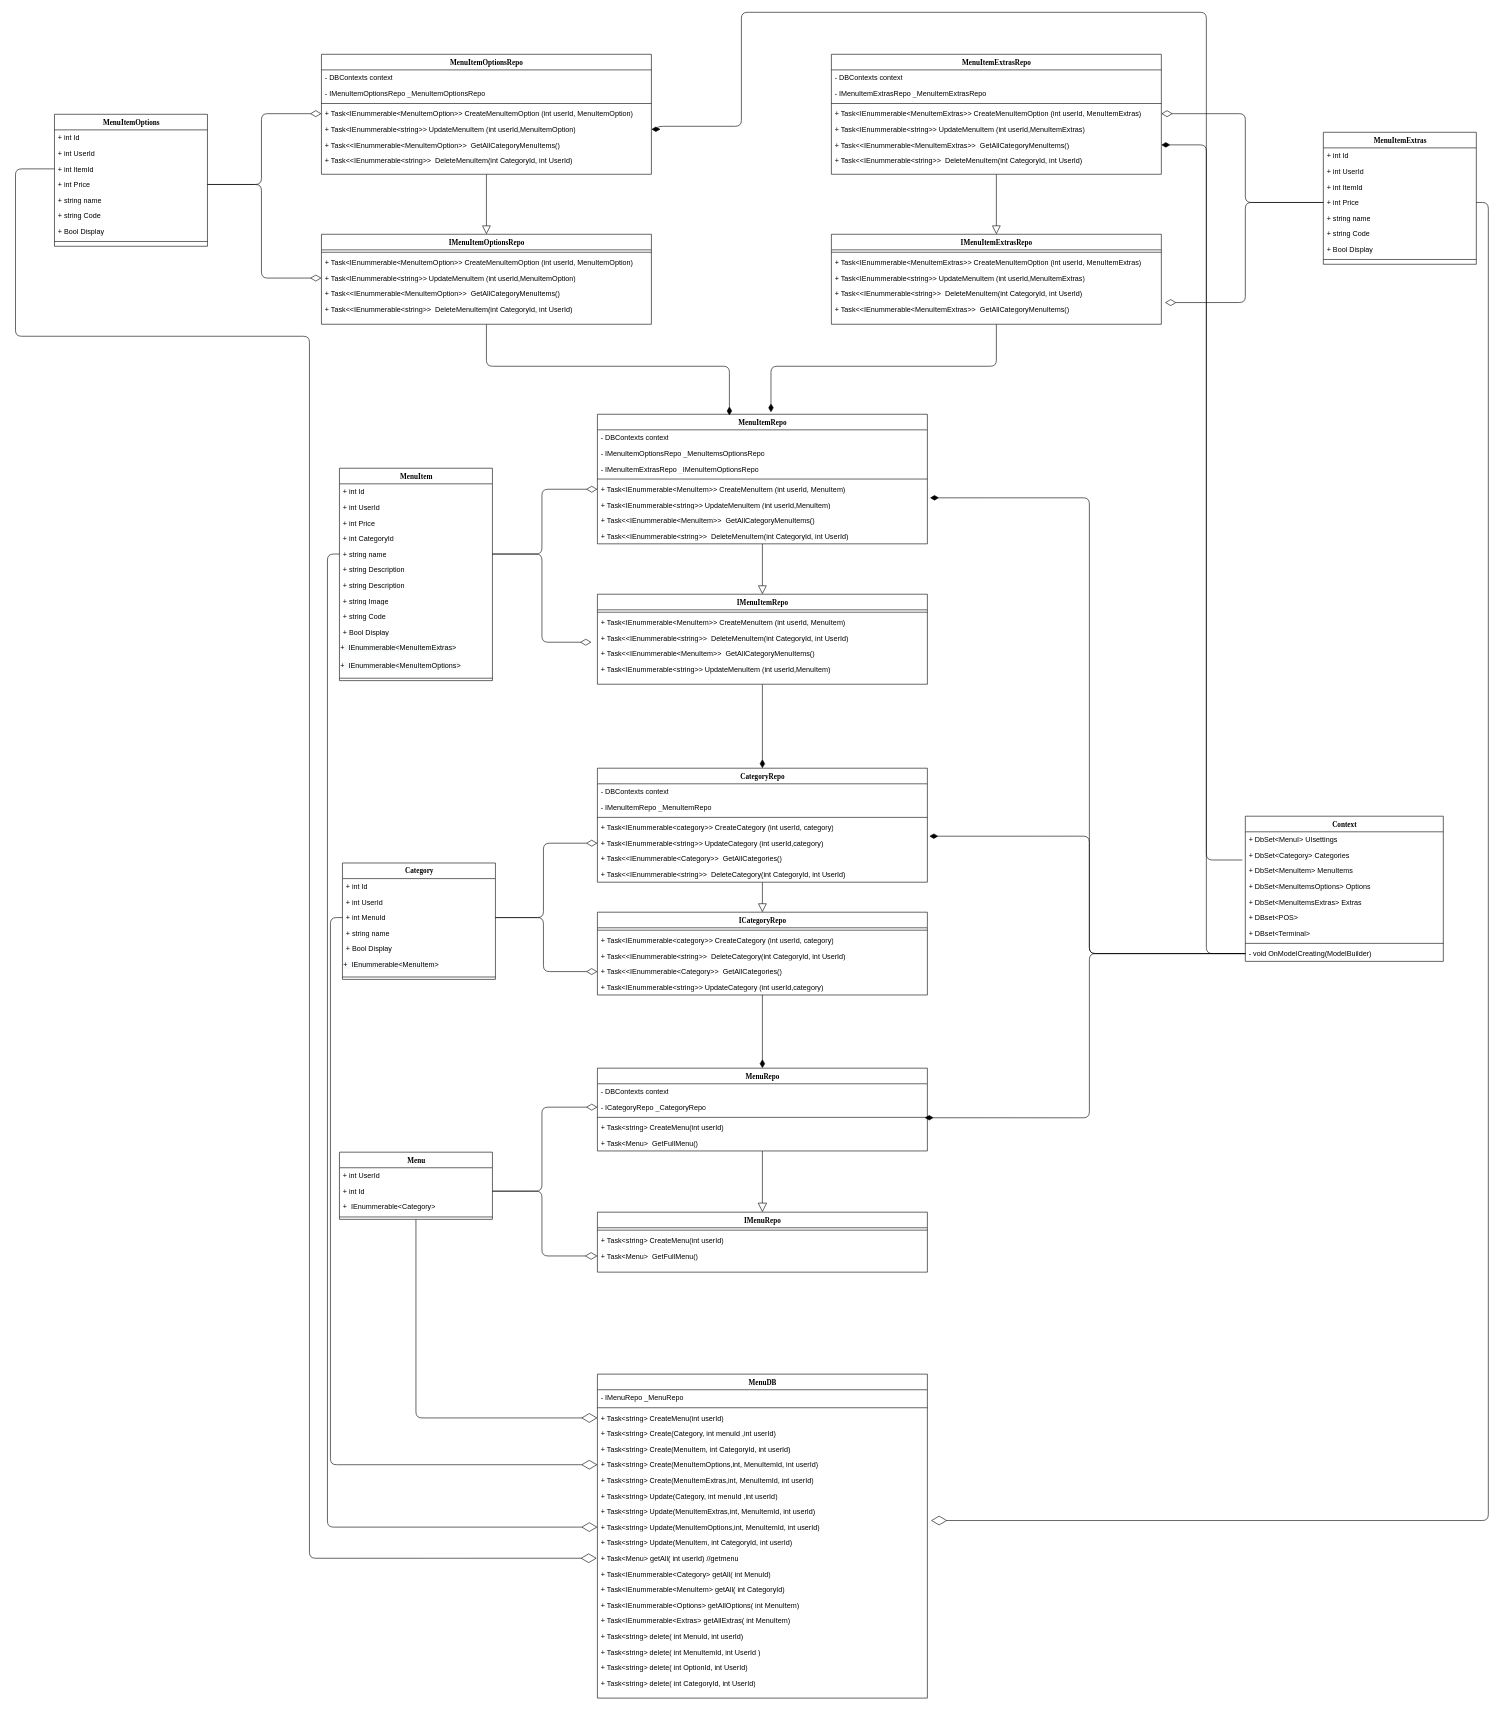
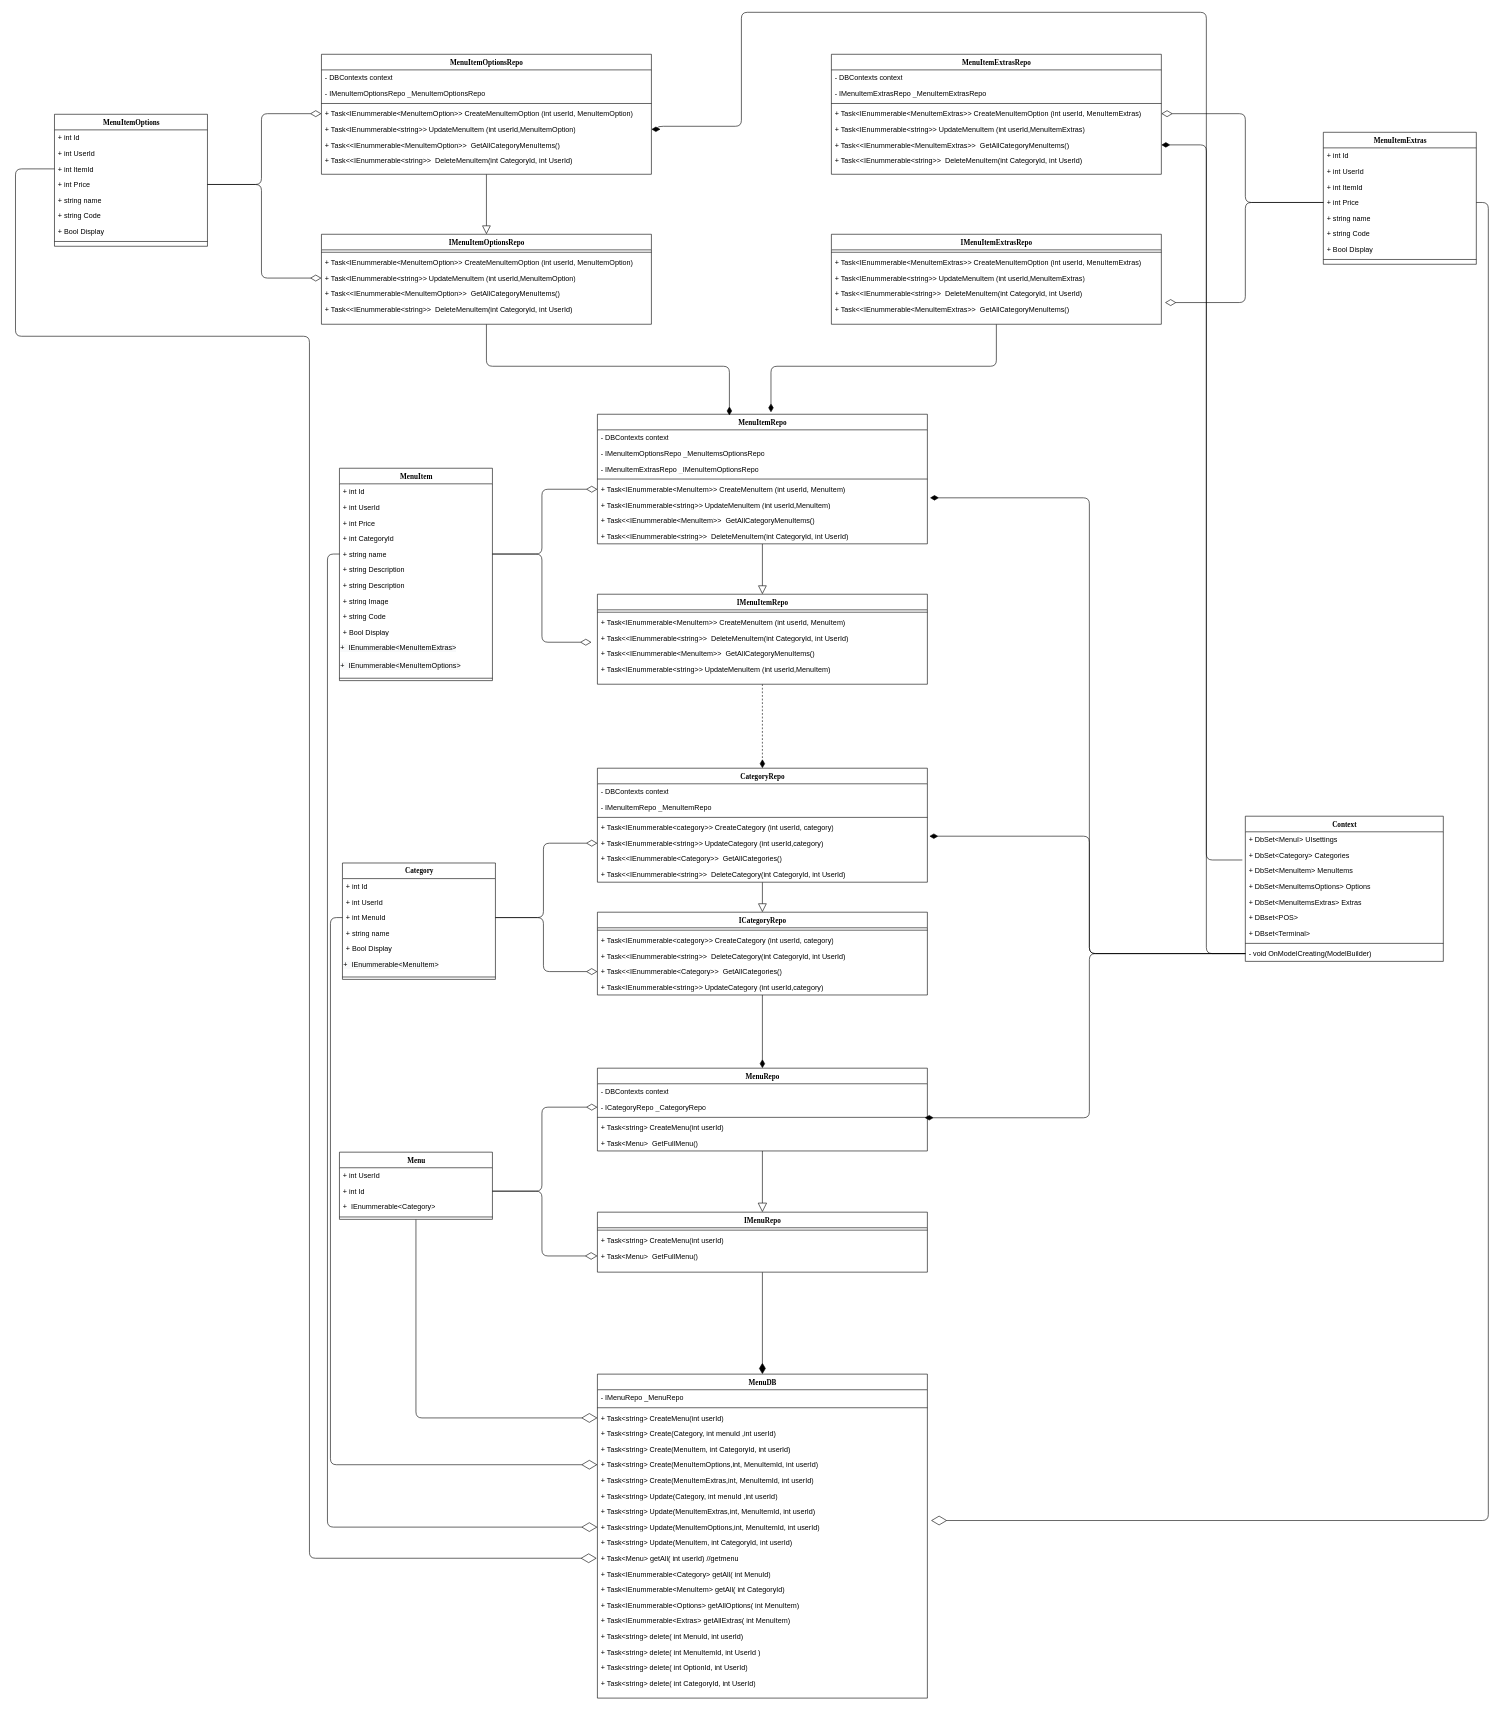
edge "MenuItemExtrasRepo" -> "IMenuItemExtrasRepo": removed
edge "IMenuItemRepo" -> "CategoryRepo": style solid -> dashed
edge "IMenuRepo" -> "MenuDB": added
